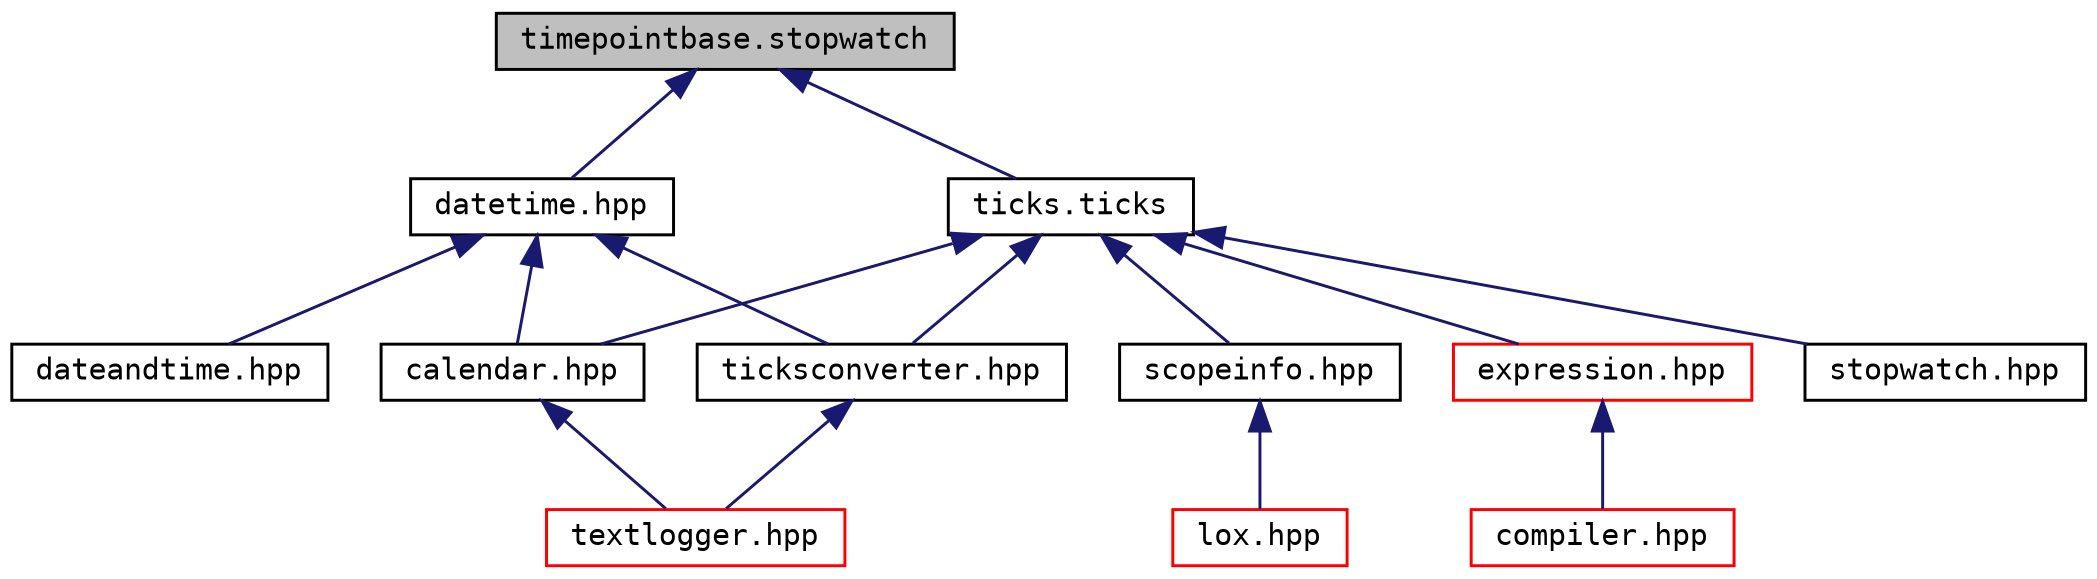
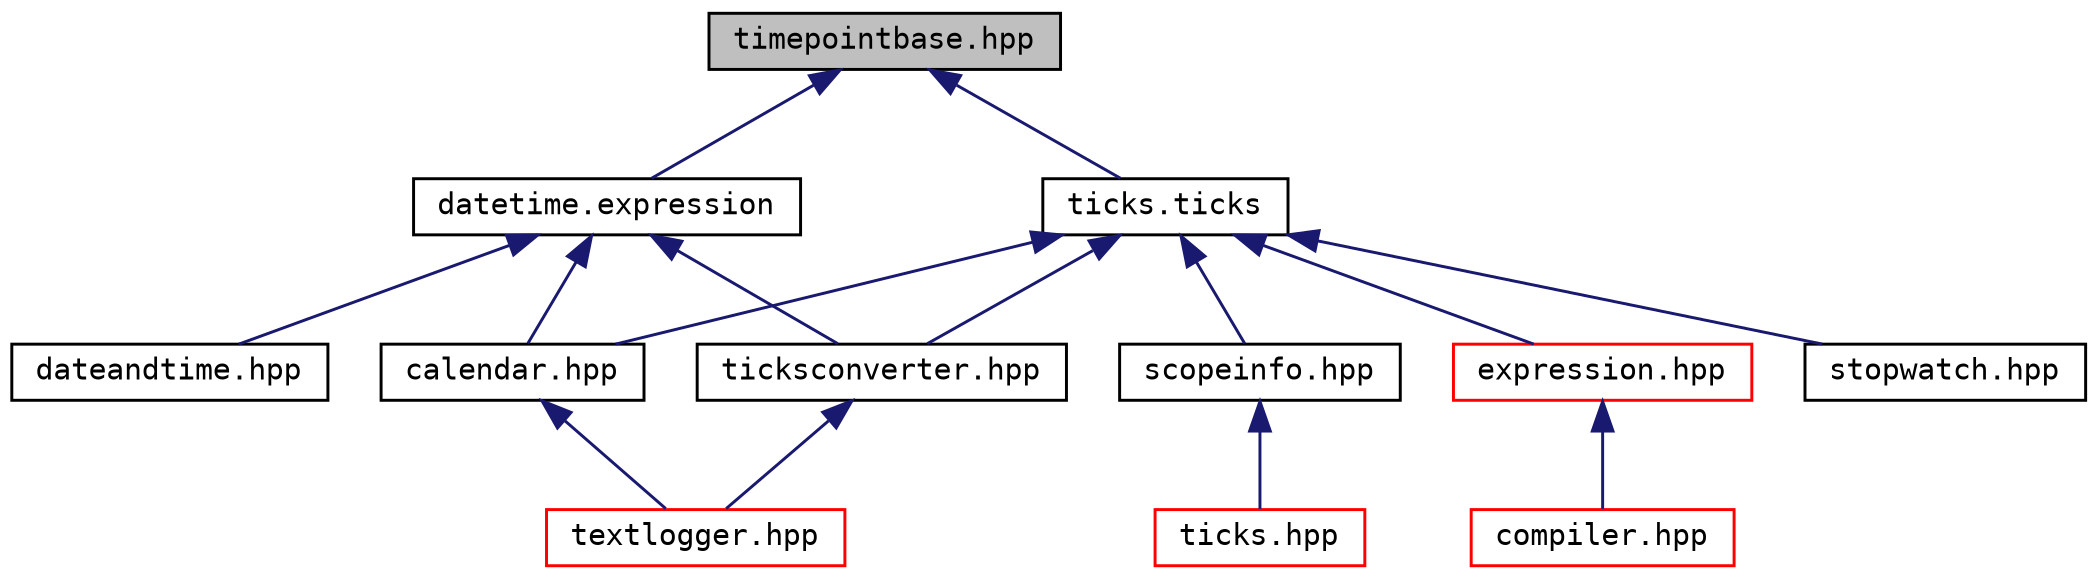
node "timepointbase.stopwatch": label "timepointbase.stopwatch" -> "timepointbase.hpp"
node "datetime.hpp": label "datetime.hpp" -> "datetime.expression"
node "lox.hpp": label "lox.hpp" -> "ticks.hpp"
